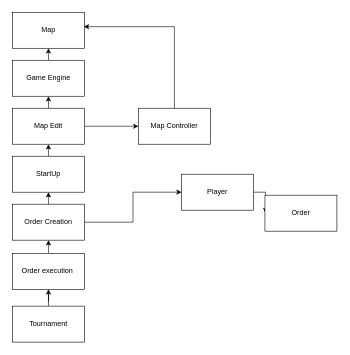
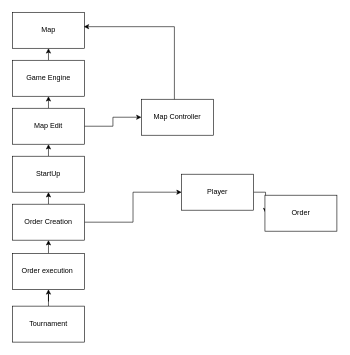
node "Map Controller": moved (174, 126) -> (177, 117)
